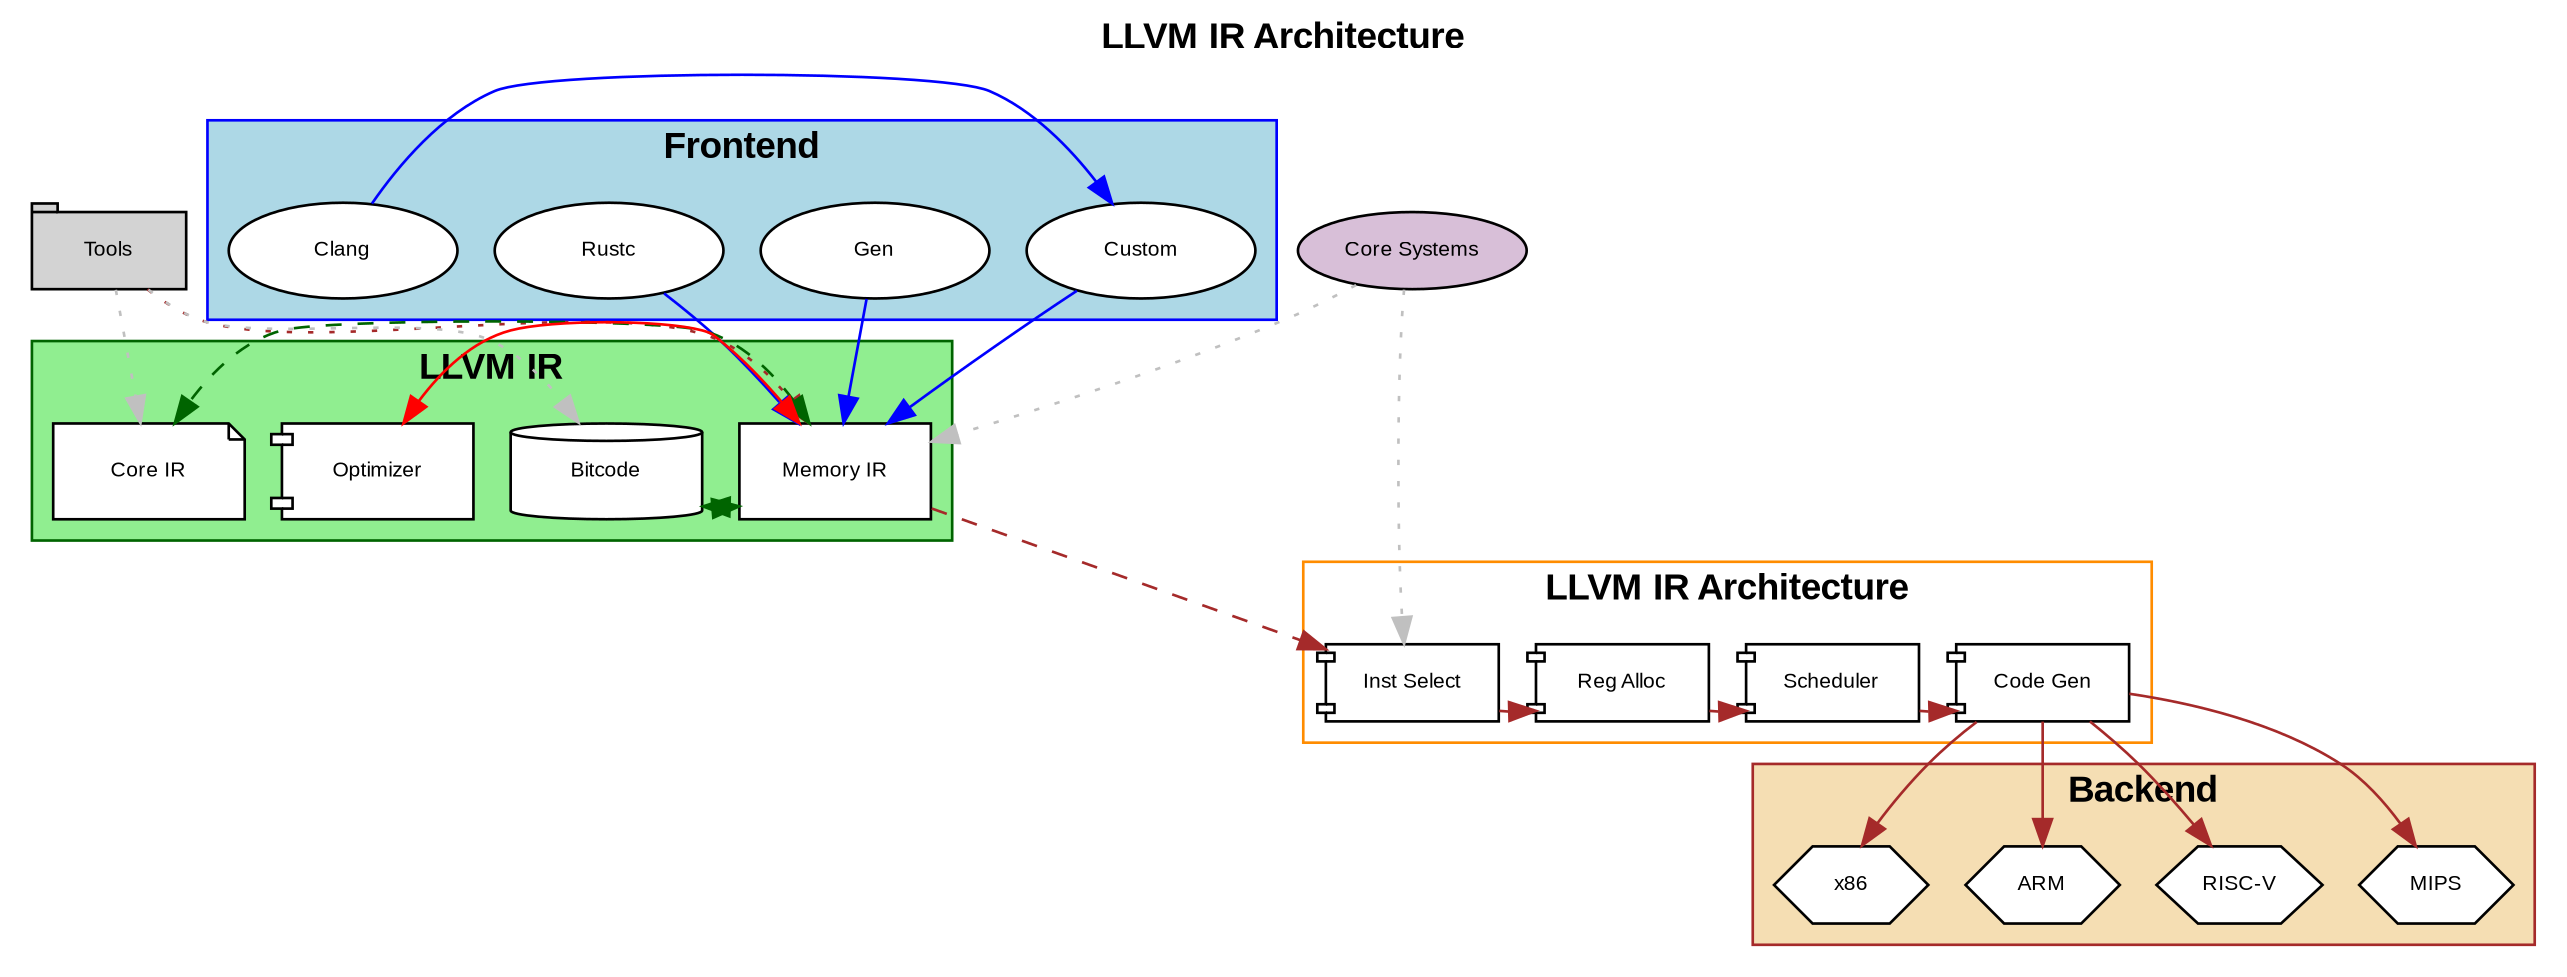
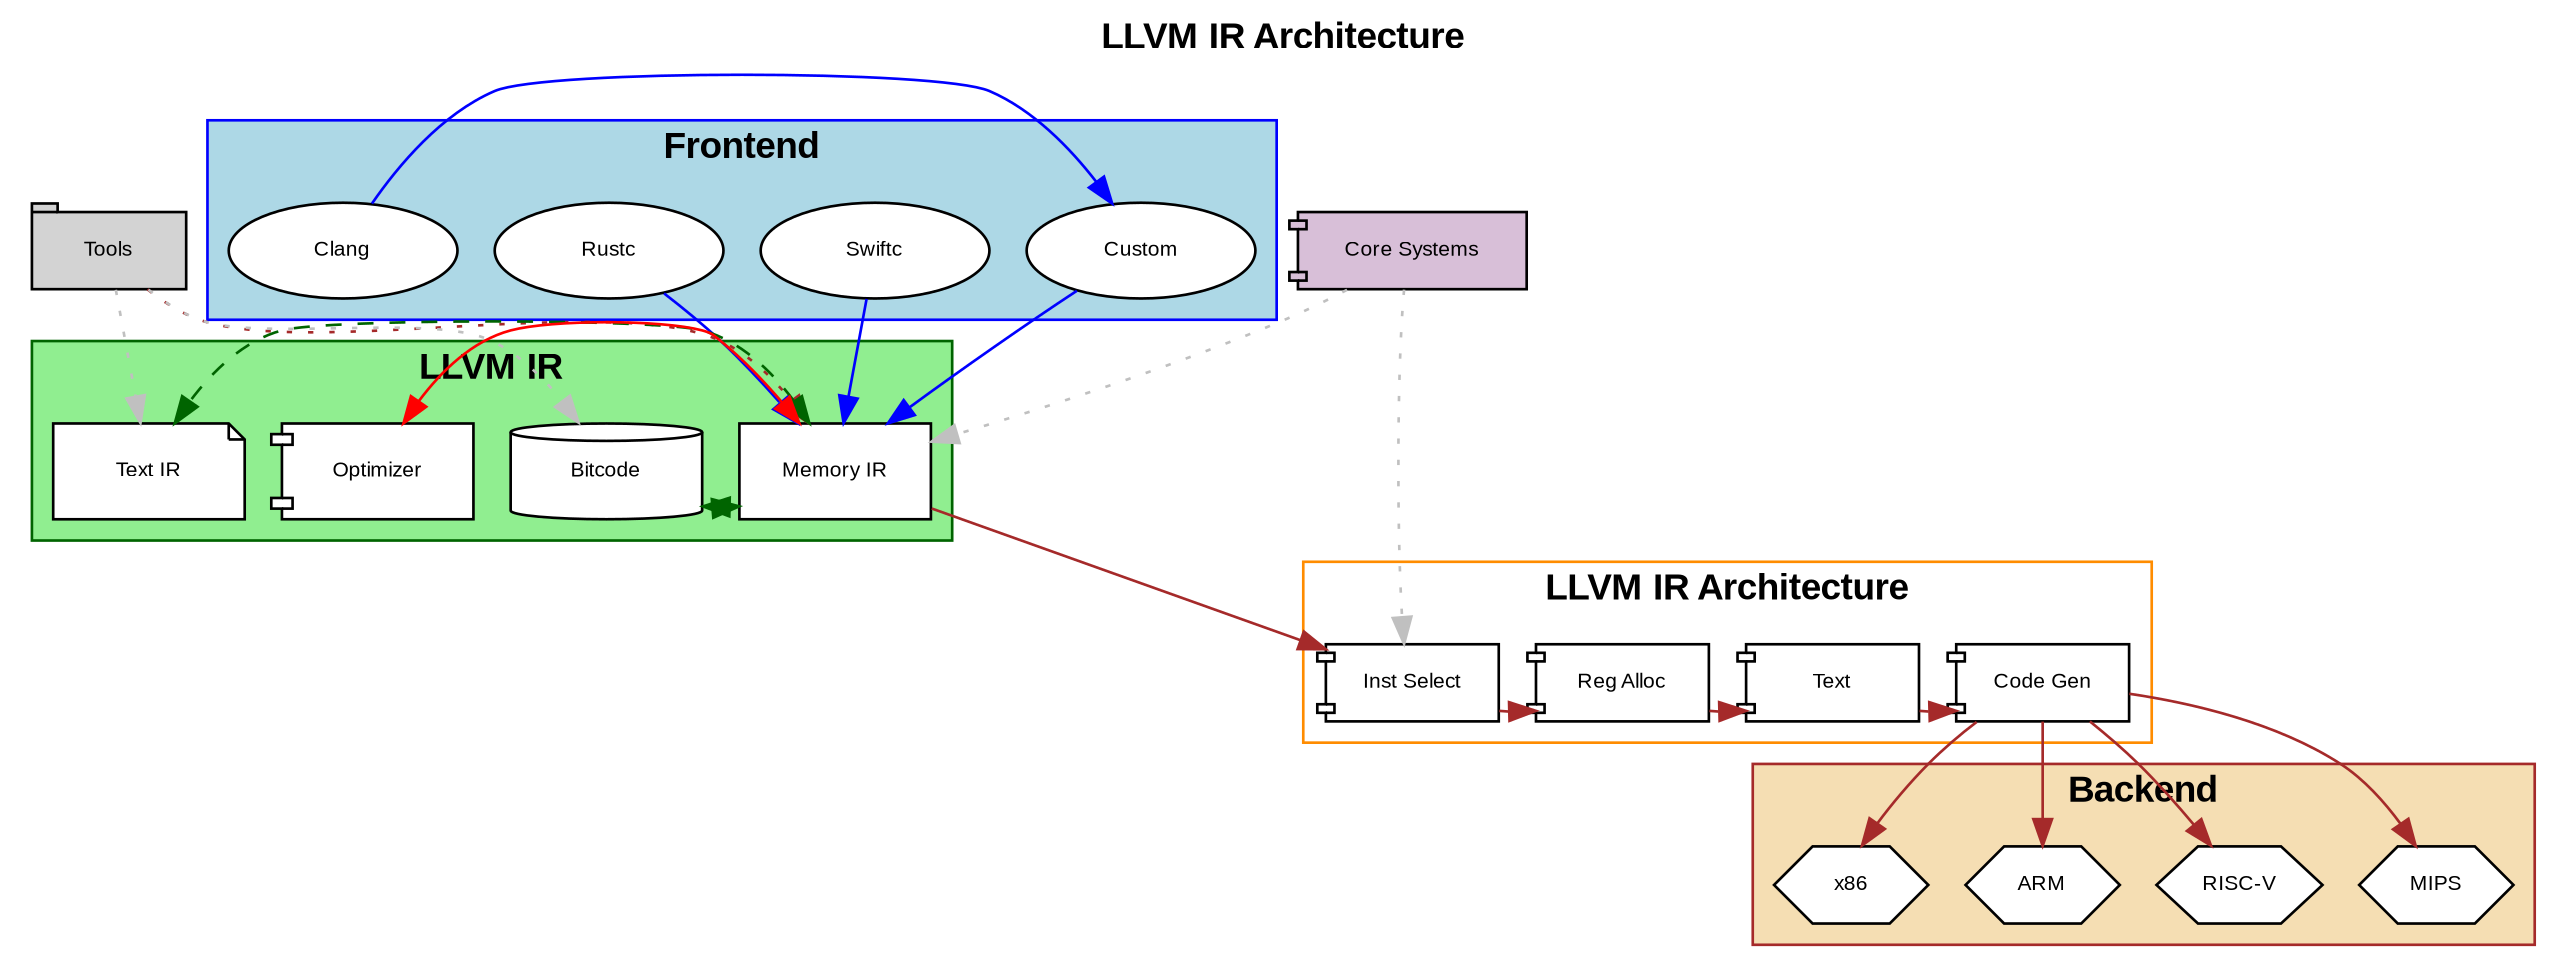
node "Gen": label "Gen" -> "Swiftc"
node "Core Systems": shape ellipse -> component
node "Core IR": label "Core IR" -> "Text IR"
edge "Memory IR" -> "Inst Select": style dashed -> solid
node "Scheduler": label "Scheduler" -> "Text"
